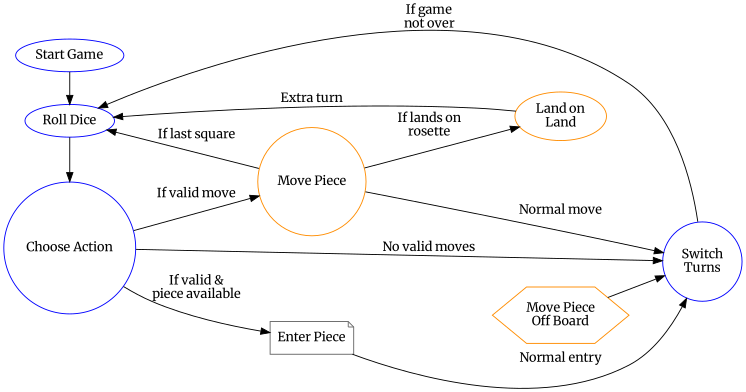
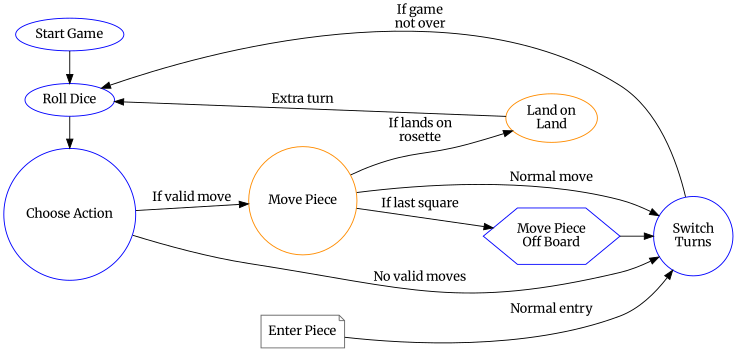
edge "Move Piece" -> "Roll Dice": now "Move Piece" -> "Move Piece Off Board"
edge "Choose Action" -> "Enter Piece": removed, label "If valid & piece available"
node "Move Piece Off Board": color darkorange -> blue
